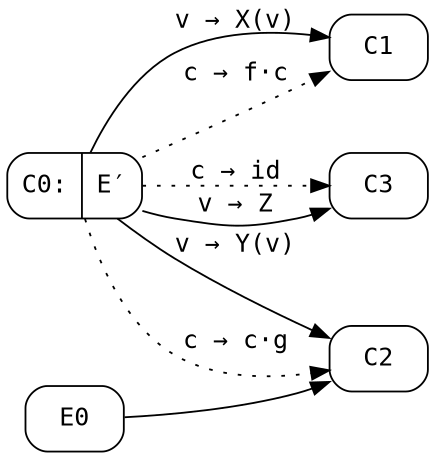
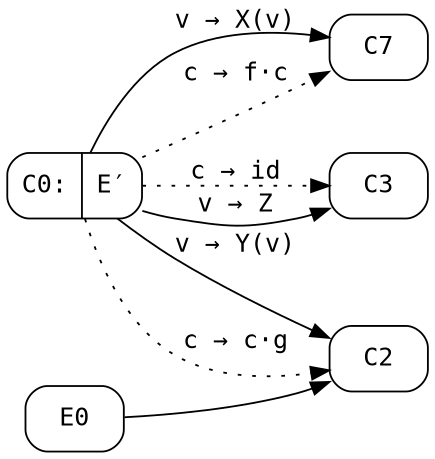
node "C1": label "C1" -> "C7"
